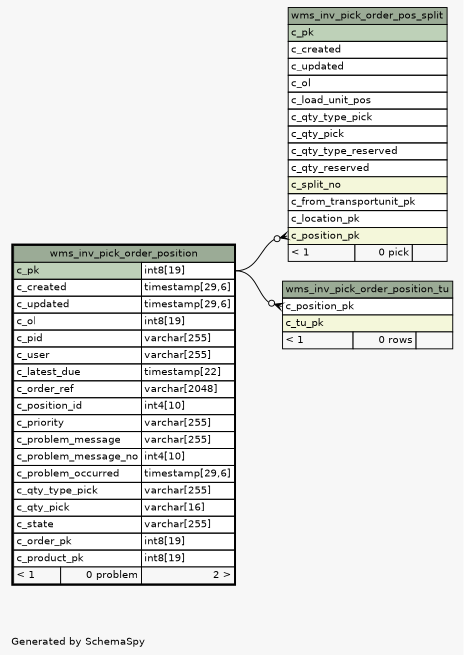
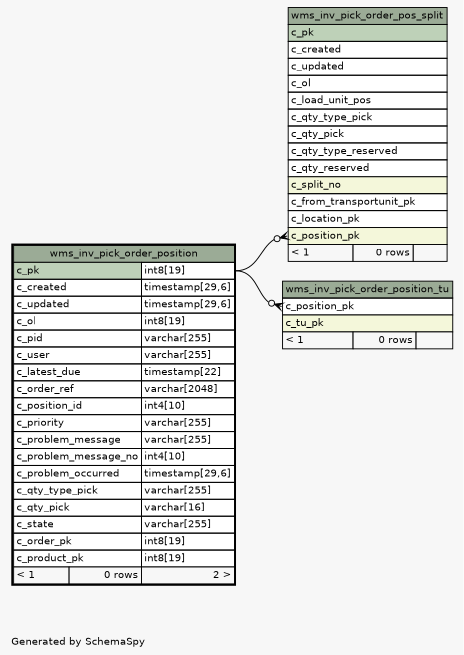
node "wms_inv_pick_order_pos_split": text "0 pick" -> "0 rows"
node "wms_inv_pick_order_position": text "0 problem" -> "0 rows"
